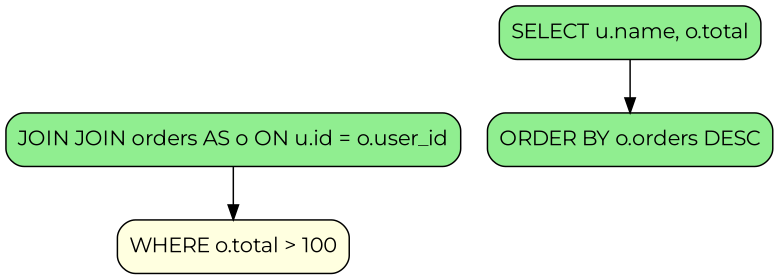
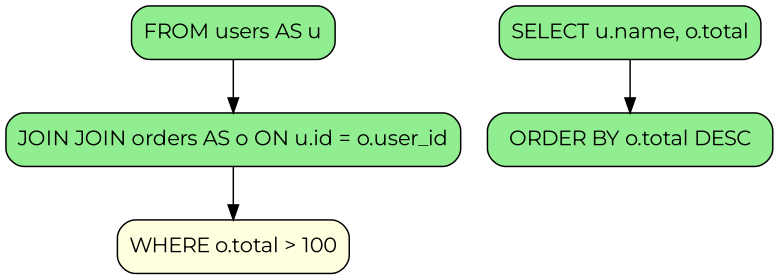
node "FROM users AS u": added
node "ORDER BY o.orders DESC": label "ORDER BY o.orders DESC" -> "ORDER BY o.total DESC"
